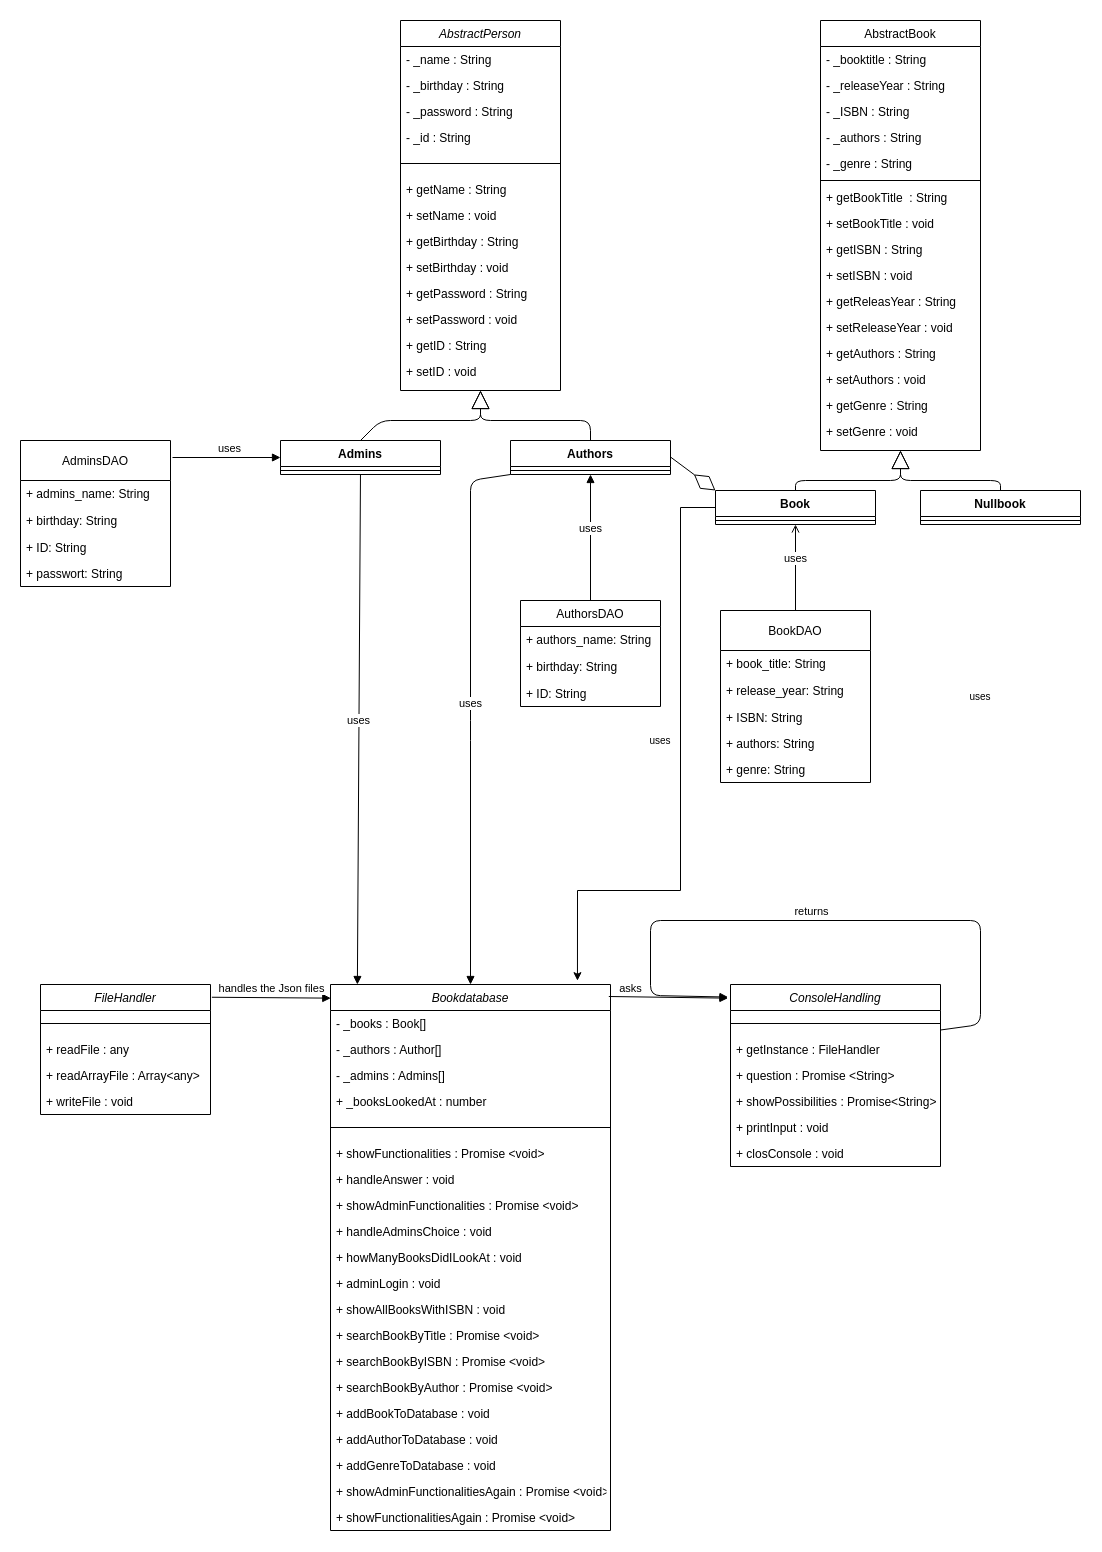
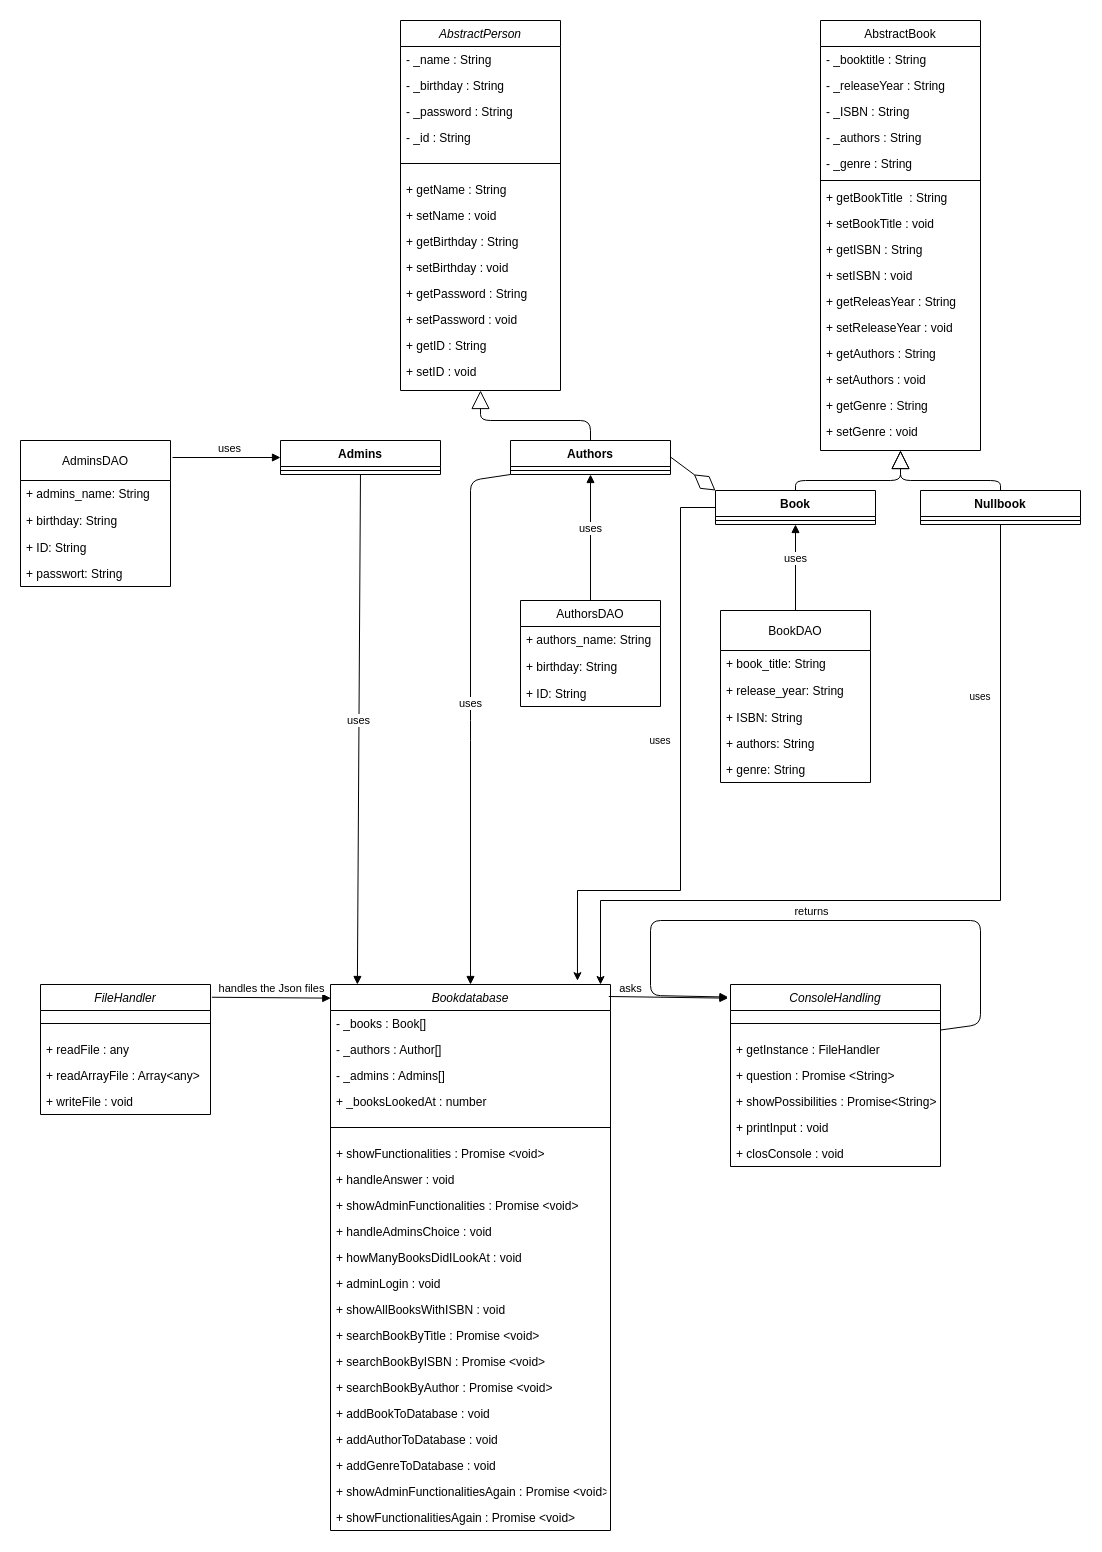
edge "Admins" -> "AbstractPerson": removed
edge "BookDAO" -> "Book": arrowhead open -> block
edge "Nullbook" -> "Bookdatabase": added
